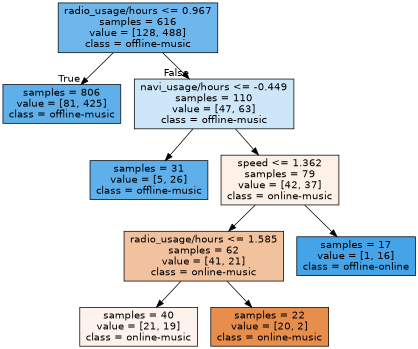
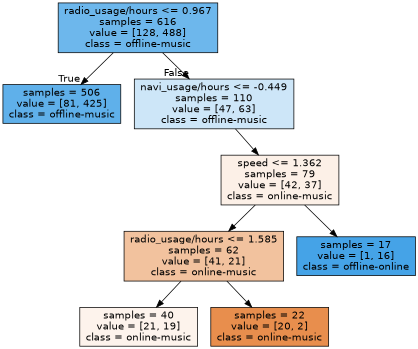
node "samples = 806 value = [81, 425] class = offline-music": label "samples = 806 value = [81, 425] class = offline-music" -> "samples = 506 value = [81, 425] class = offline-music"
node "samples = 31 value = [5, 26] class = offline-music": removed
